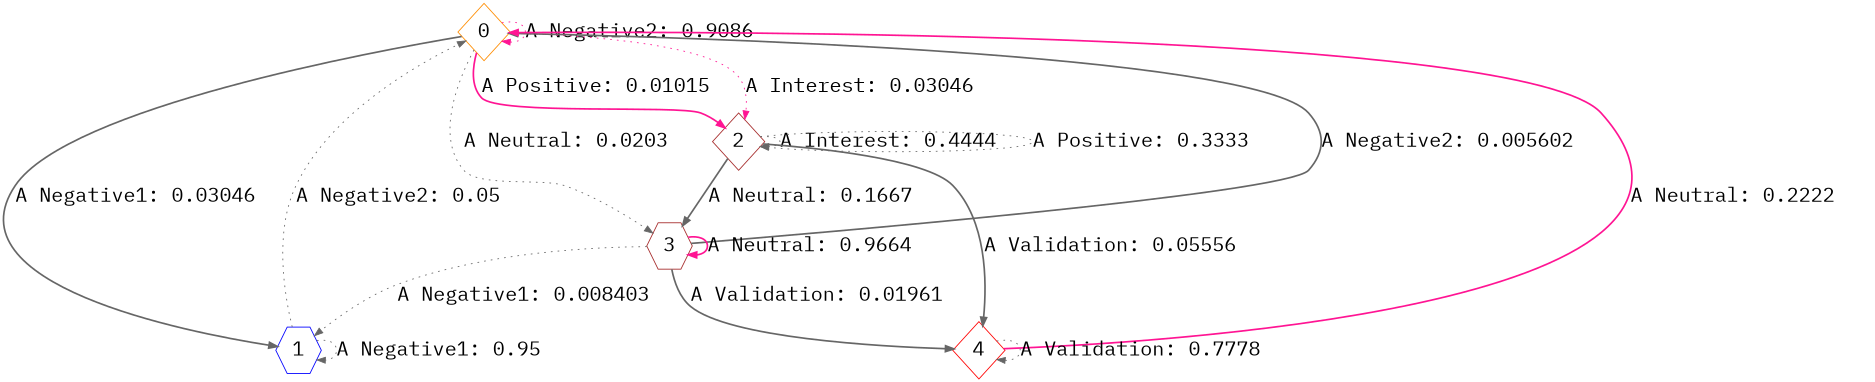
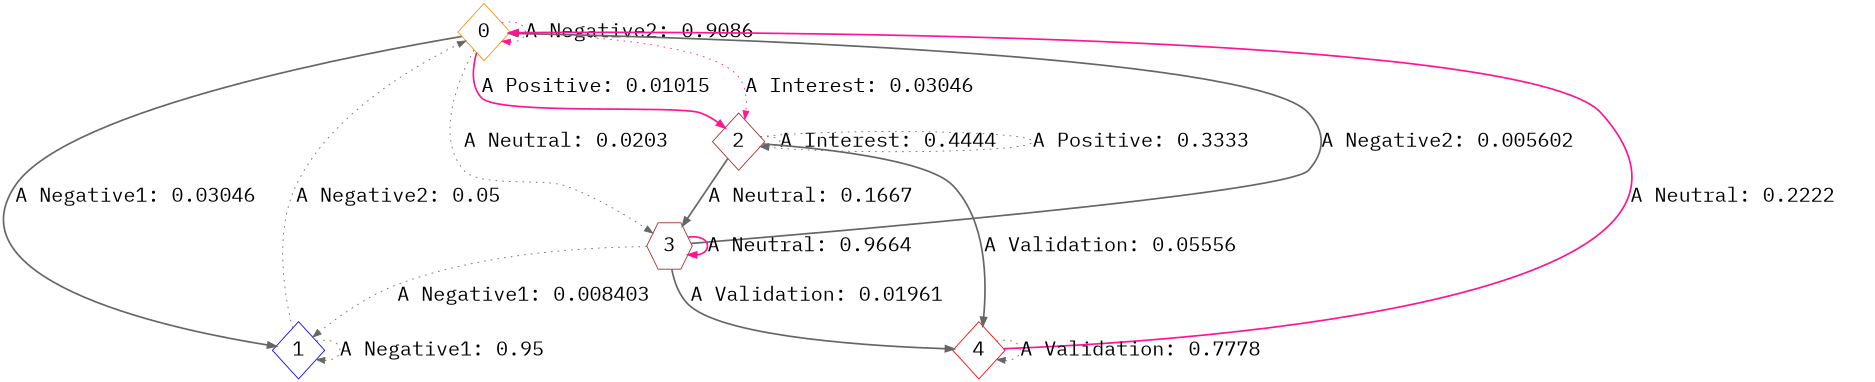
node "1": shape hexagon -> diamond
